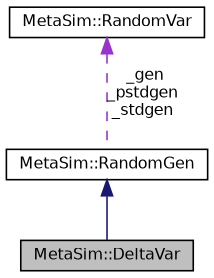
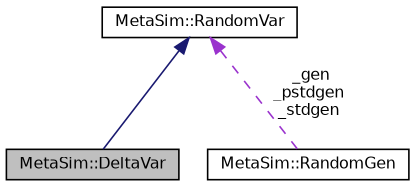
edge "MetaSim::DeltaVar" -> "MetaSim::RandomGen": now "MetaSim::DeltaVar" -> "MetaSim::RandomVar"
